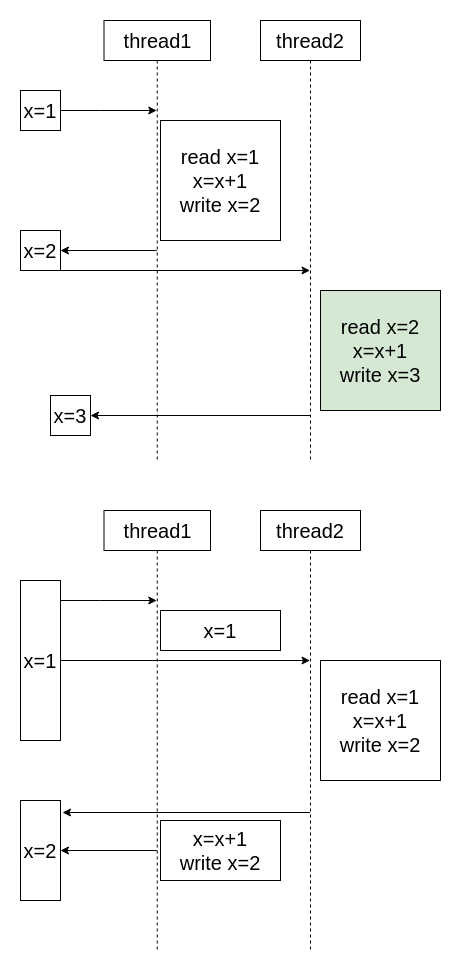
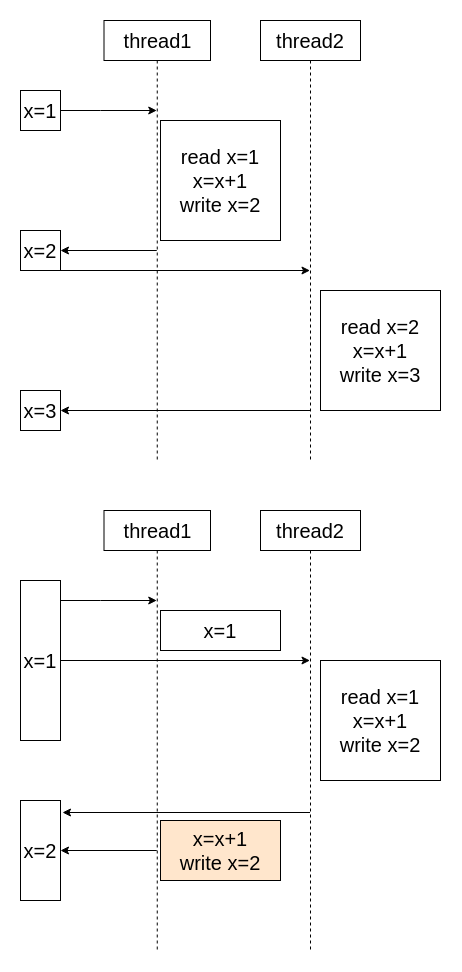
node "read x=2 x=x+1 write x=3": fillcolor #d5e8d4 -> #ffffff
node "x=3": moved (71, 416) -> (41, 411)
node "x=x+1 write x=2": fillcolor #ffffff -> #ffe6cc
